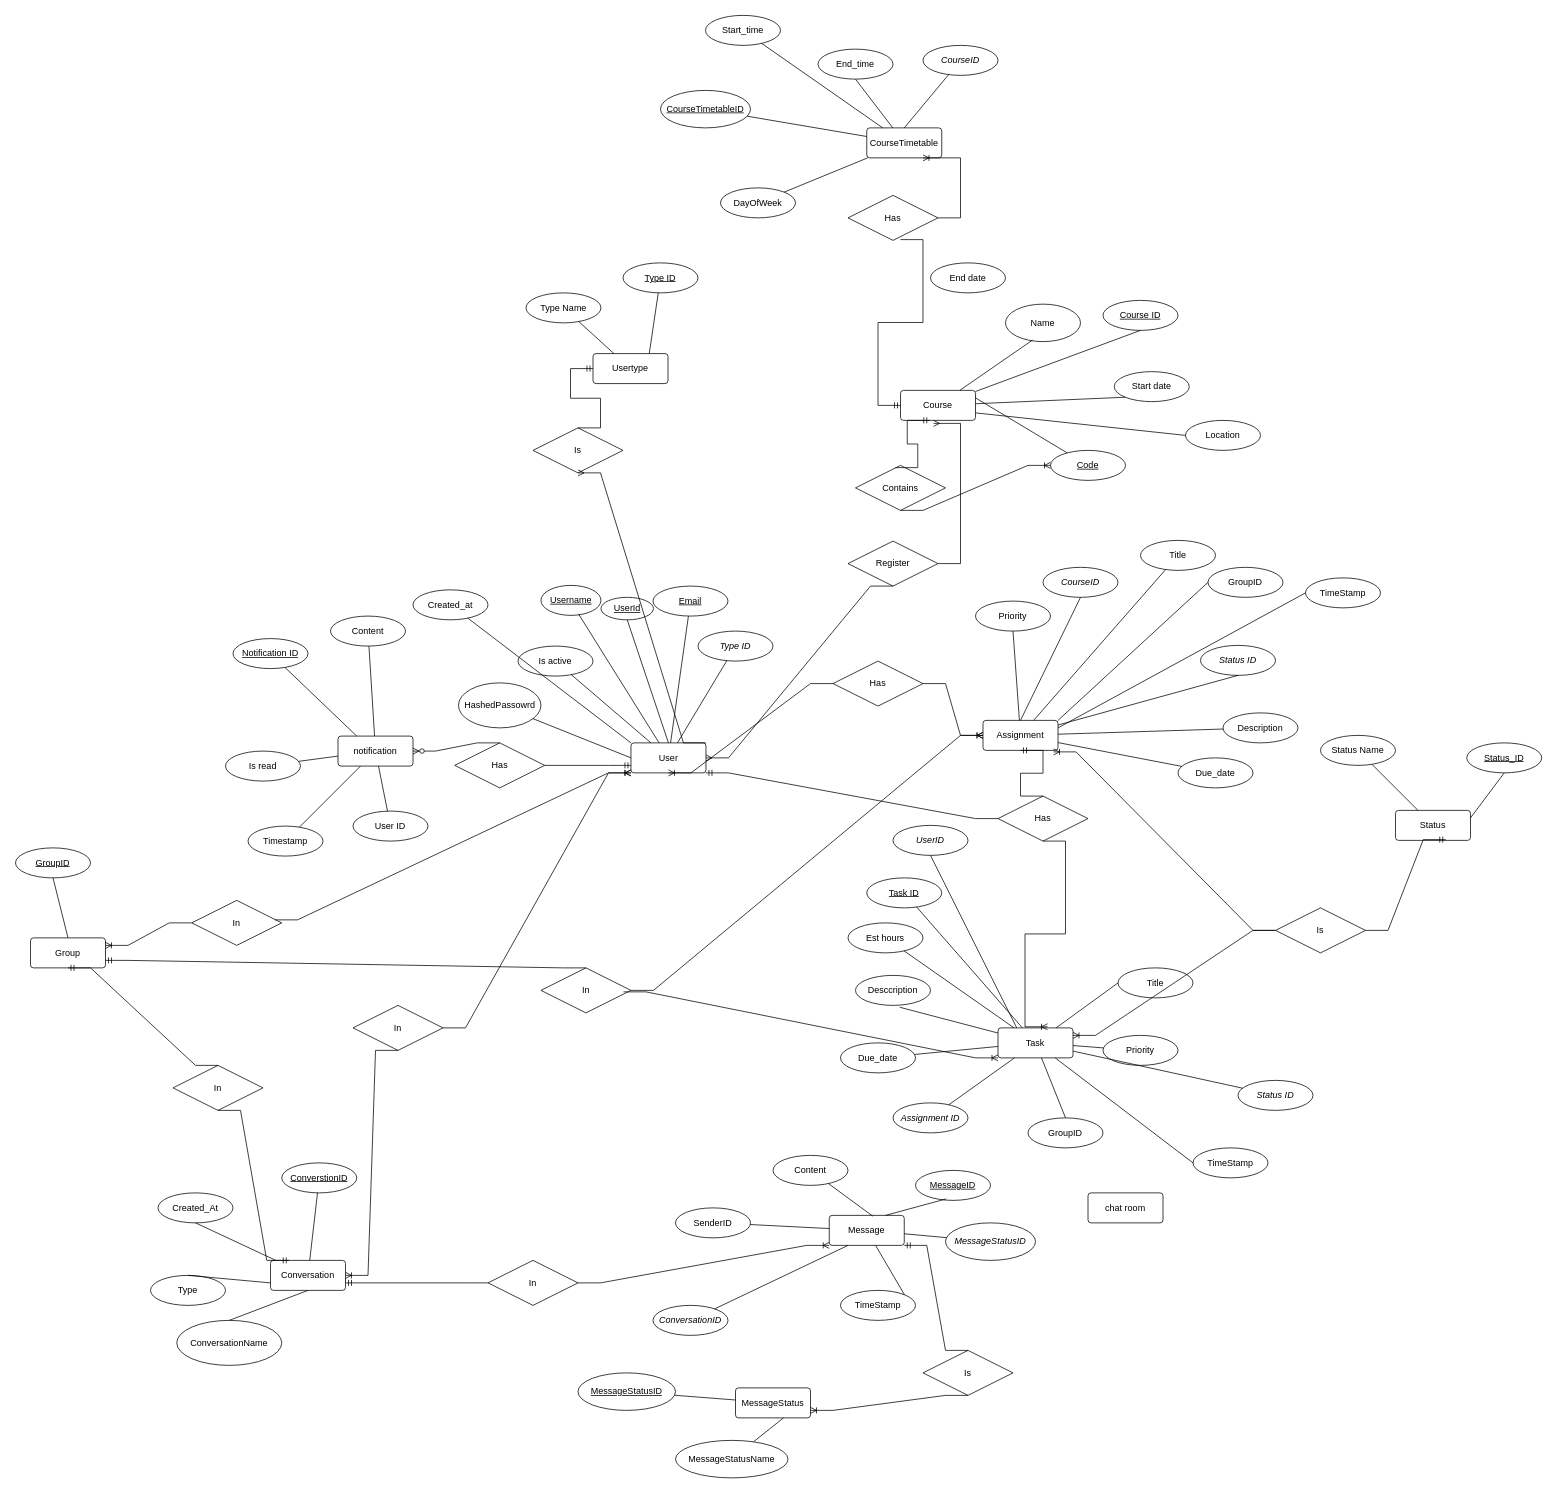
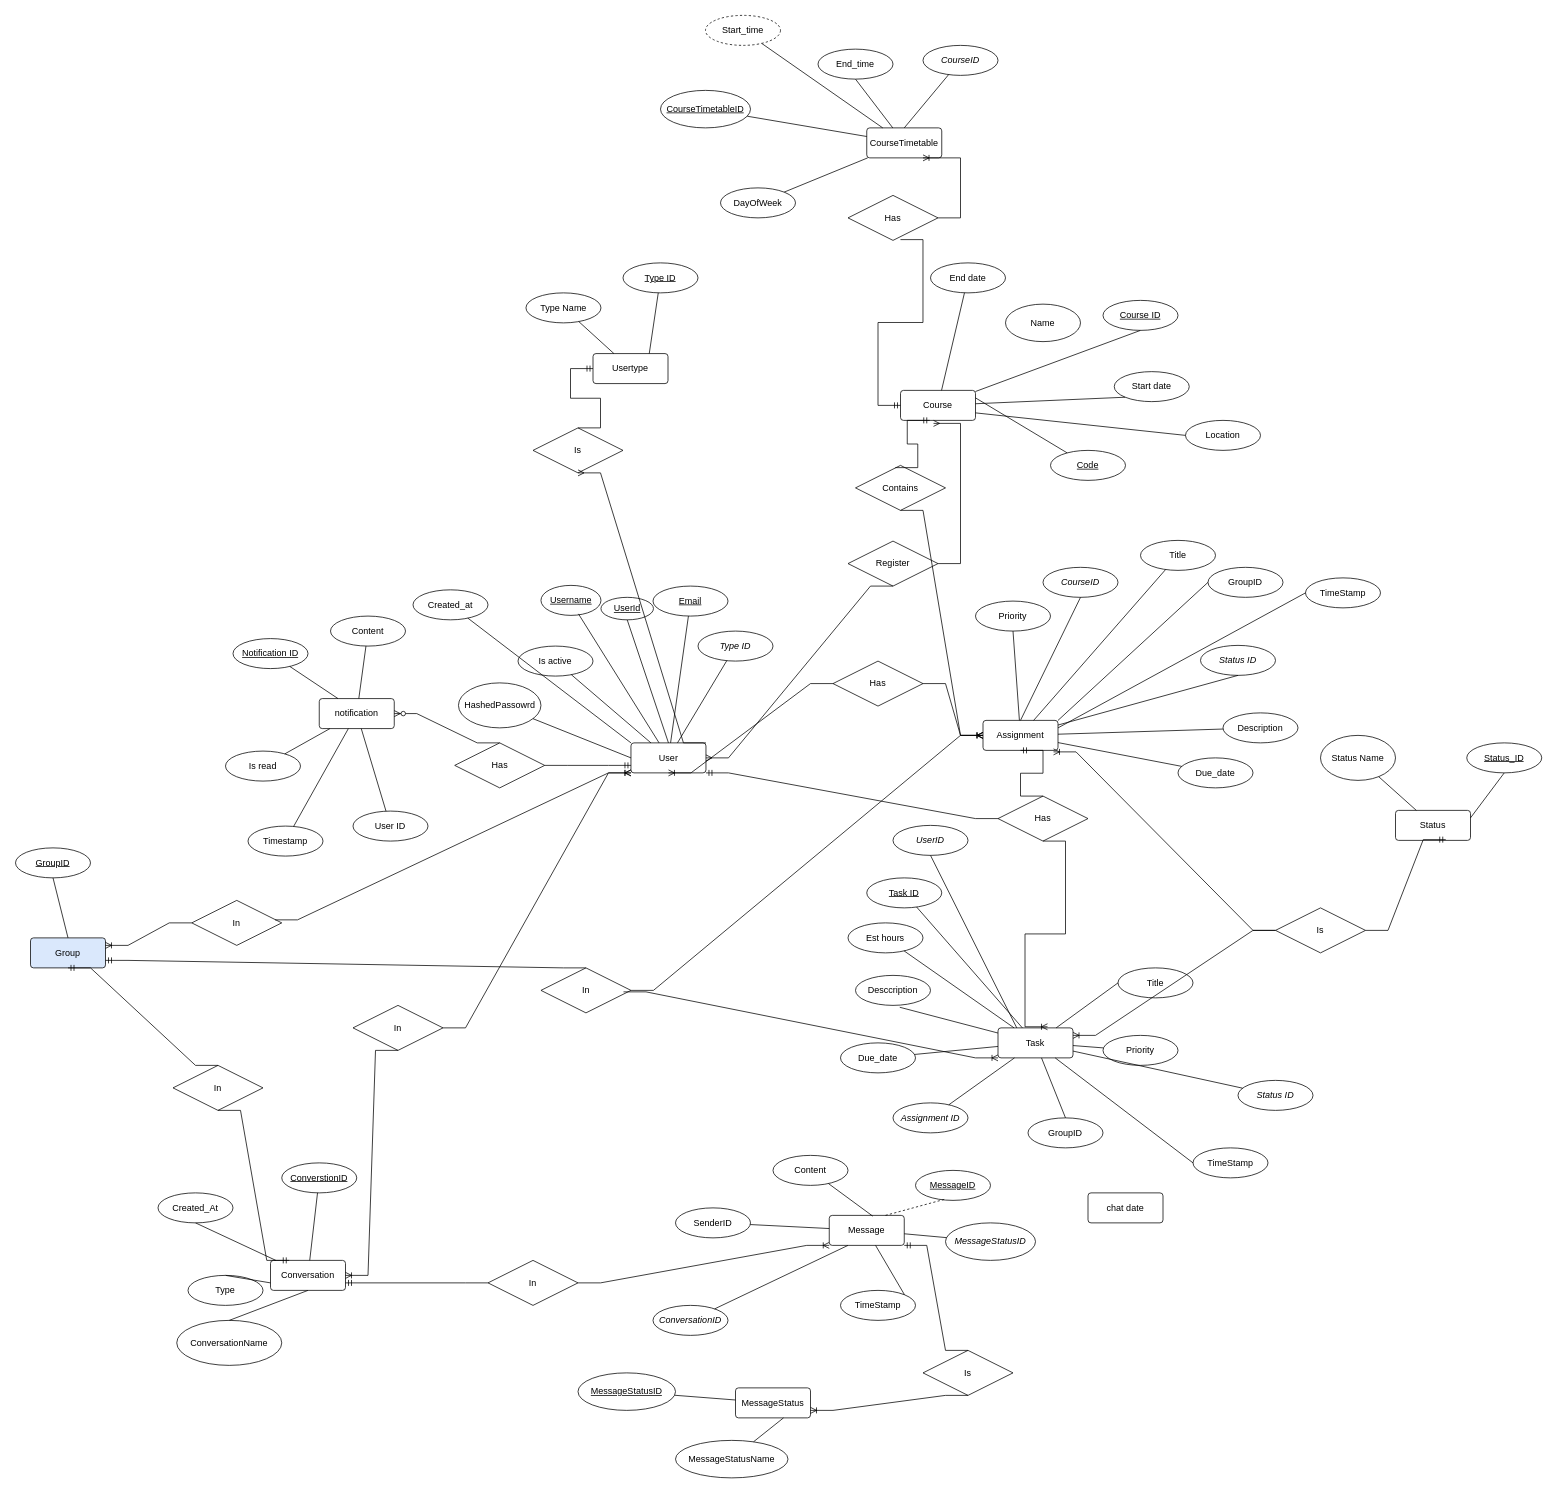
node "Start_time": style solid -> dashed
edge "End date" -- "Course": added
edge "Name" -- "Course": removed
edge "Contains" -> "Code": now "Contains" -> "Assignment"
node "Status Name": size 75x30 -> 75x45
node "notification": moved (375, 751) -> (357, 714)
node "Group": fillcolor #ffffff -> #dae8fc
edge "MessageID" -- "Message": style solid -> dashed
node "chat room": label "chat room" -> "chat date"
node "Type": moved (188, 1290) -> (225, 1290)
